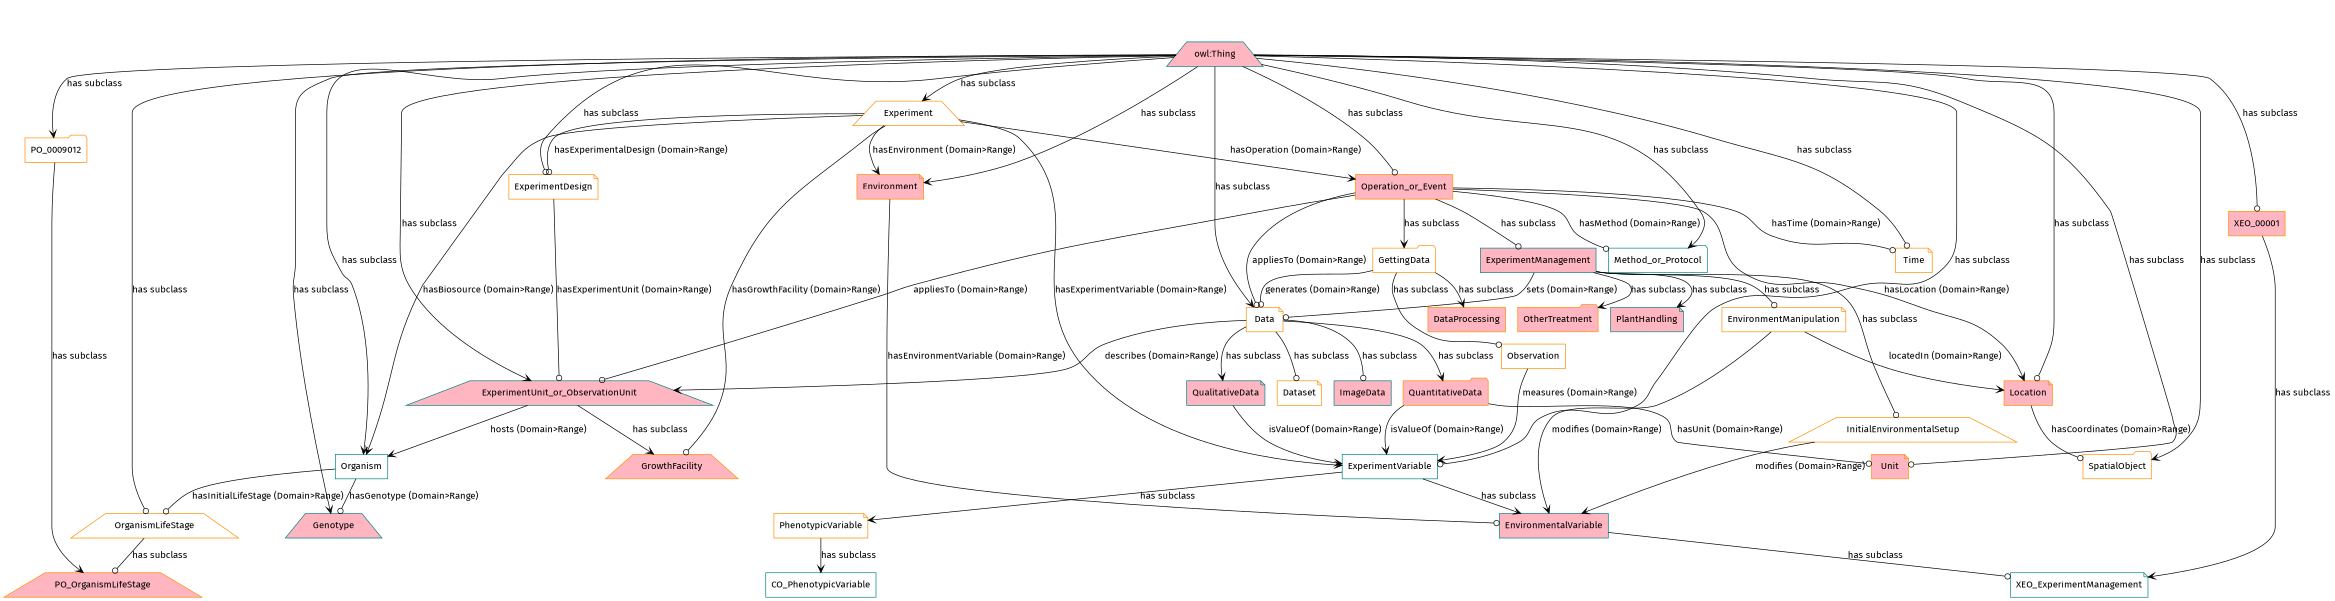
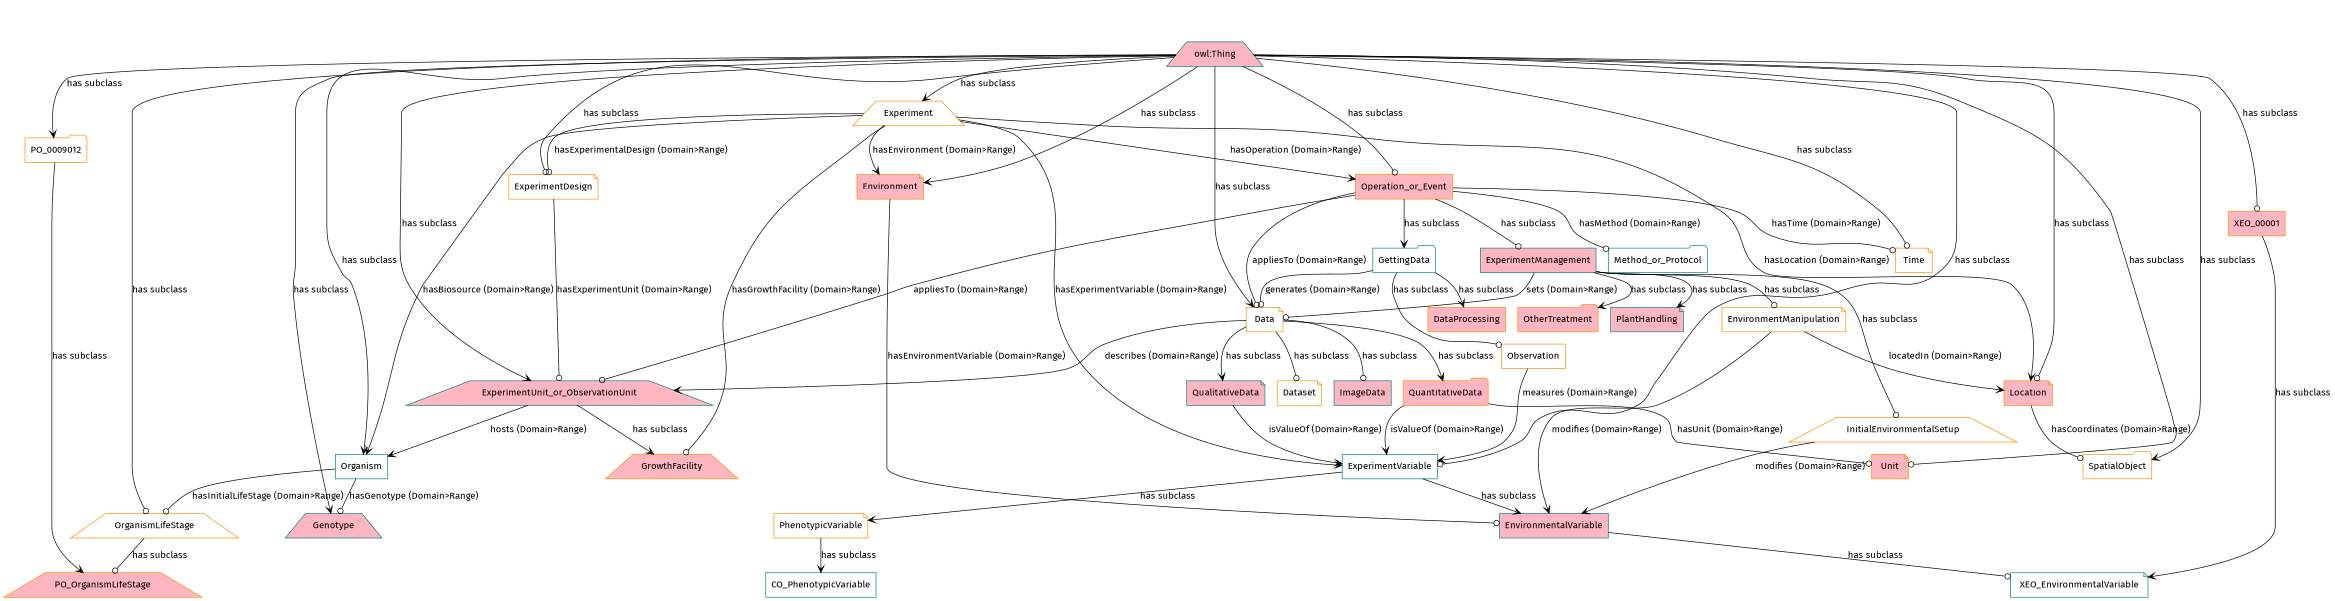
edge "owl:Thing" -> "Method_or_Protocol": removed, label "has subclass"
node "GettingData": color darkorange -> teal
edge "Operation_or_Event" -> "Location": now "Experiment" -> "Location"
node "XEO_ExperimentManagement": label "XEO_ExperimentManagement" -> "XEO_EnvironmentalVariable"
